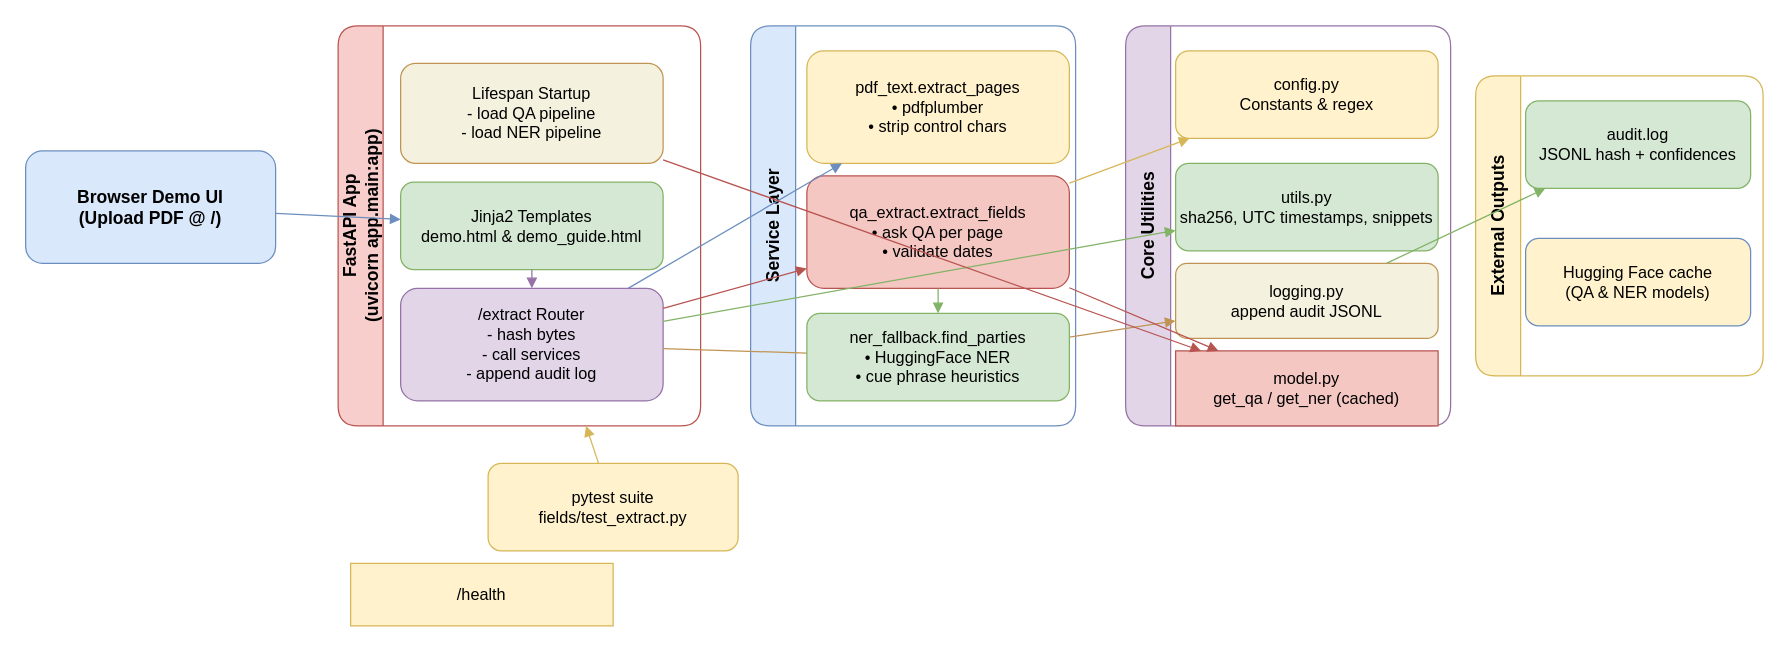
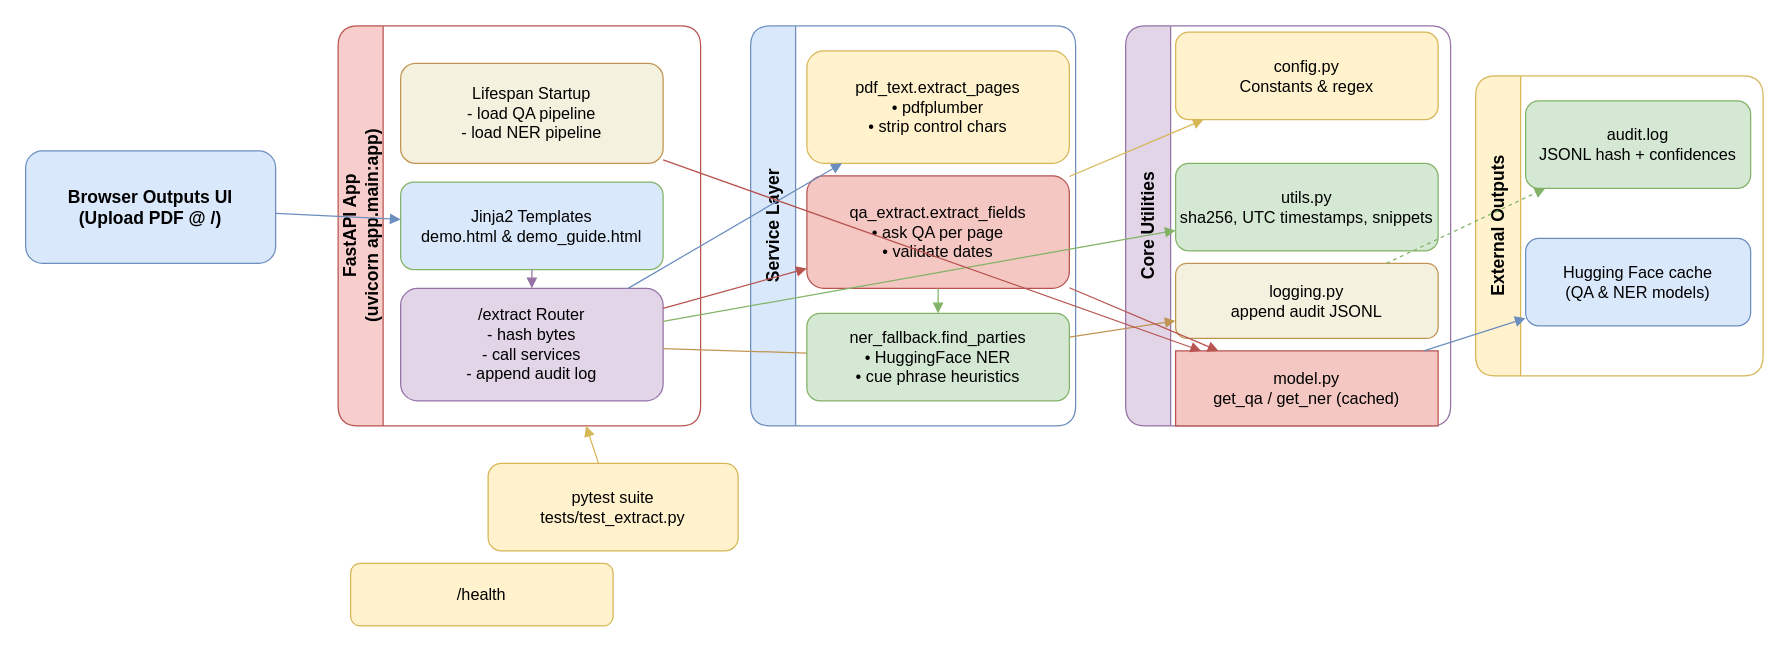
node "config.py Constants & regex": moved (1307, 94) -> (1307, 76)
node "Browser Demo UI (Upload PDF @ /)": label "Browser Demo UI (Upload PDF @ /)" -> "Browser Outputs UI (Upload PDF @ /)"
node "Jinja2 Templates demo.html & demo_guide.html": fillcolor #d5e8d4 -> #dae8fc
edge "logging.py append audit JSONL" -> "audit.log JSONL hash + confidences": style solid -> dashed
node "Hugging Face cache (QA & NER models)": fillcolor #fff2cc -> #dae8fc
edge "model.py get_qa / get_ner (cached)" -> "Hugging Face cache (QA & NER models)": added
node "pytest suite fields/test_extract.py": label "pytest suite fields/test_extract.py" -> "pytest suite tests/test_extract.py"
node "/health": shape rectangle -> rounded rectangle
